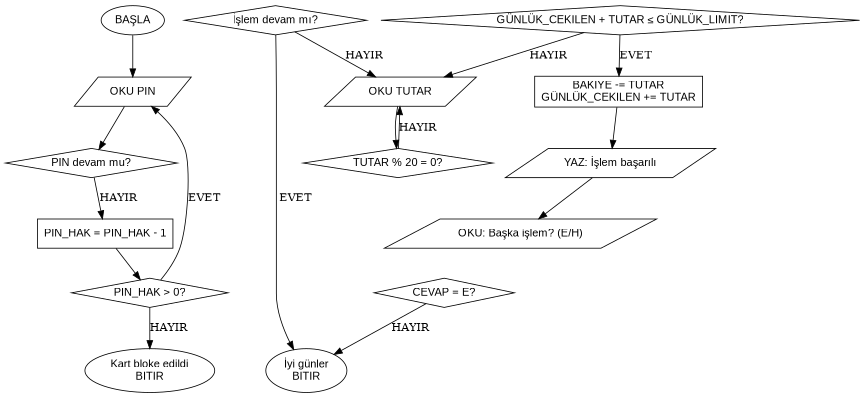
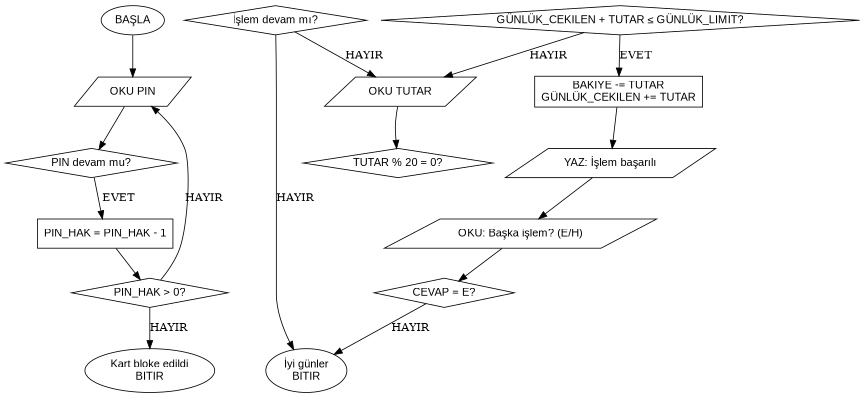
edge "TUTAR % 20 = 0?" -> "OKU TUTAR": removed, label "HAYIR"
edge "PIN devam mu?" -> "PIN_HAK = PIN_HAK - 1": label "HAYIR" -> "EVET"
edge "PIN_HAK > 0?" -> "OKU PIN": label "EVET" -> "HAYIR"
edge "İşlem devam mı?" -> "İyi günler BITIR": label "EVET" -> "HAYIR"
edge "OKU: Başka işlem? (E/H)" -> "CEVAP = E?": added
